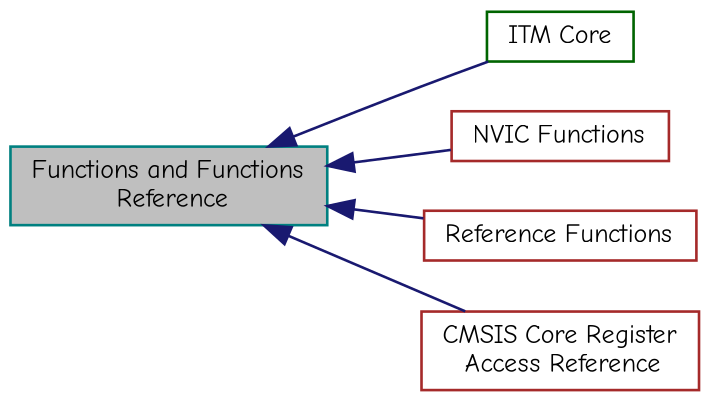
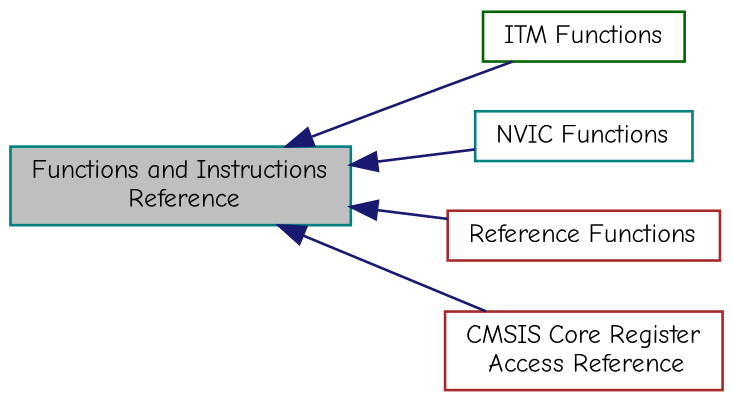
node "ITM Core": label "ITM Core" -> "ITM Functions"
node "NVIC Functions": color brown -> teal
node "Functions and Functions Reference": label "Functions and Functions Reference" -> "Functions and Instructions Reference"
